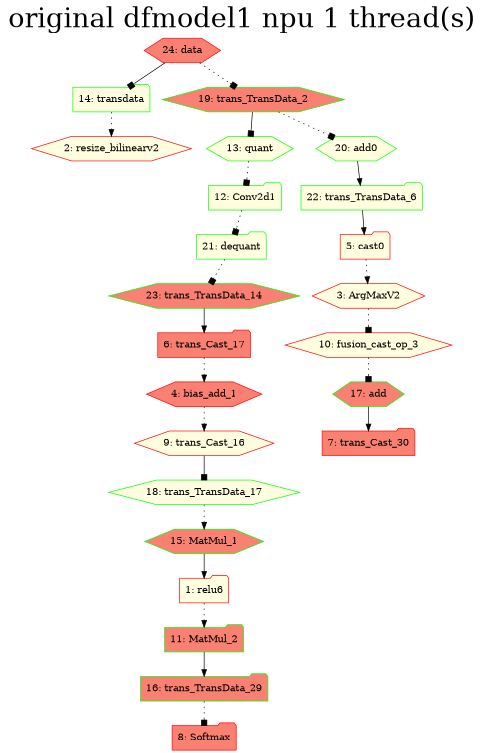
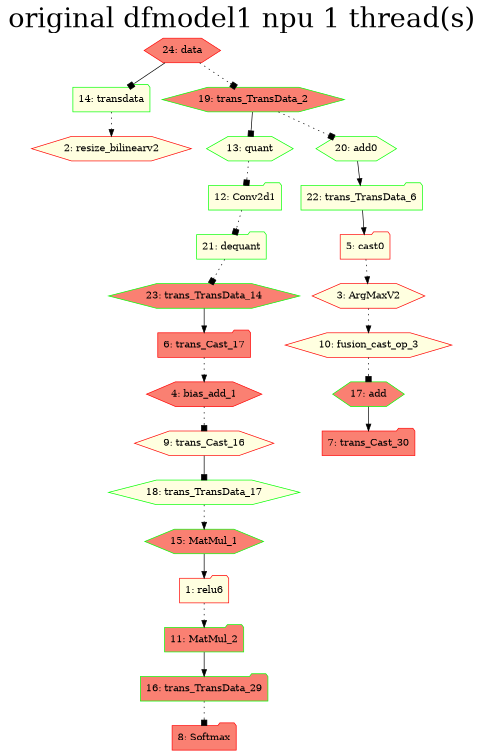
edge "3: ArgMaxV2" -> "10: fusion_cast_op_3": arrowhead box -> normal
edge "4: bias_add_1" -> "9: trans_Cast_16": arrowhead normal -> box
